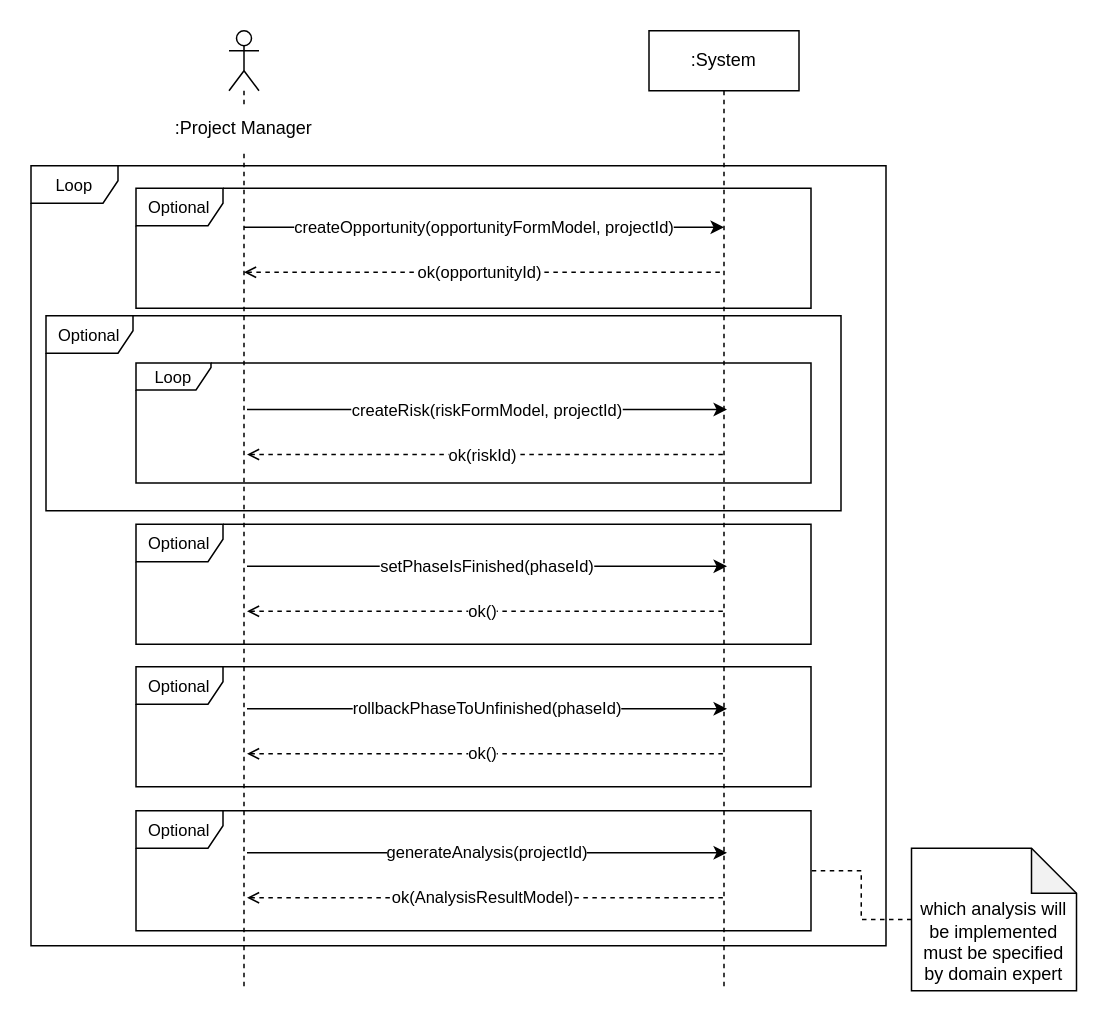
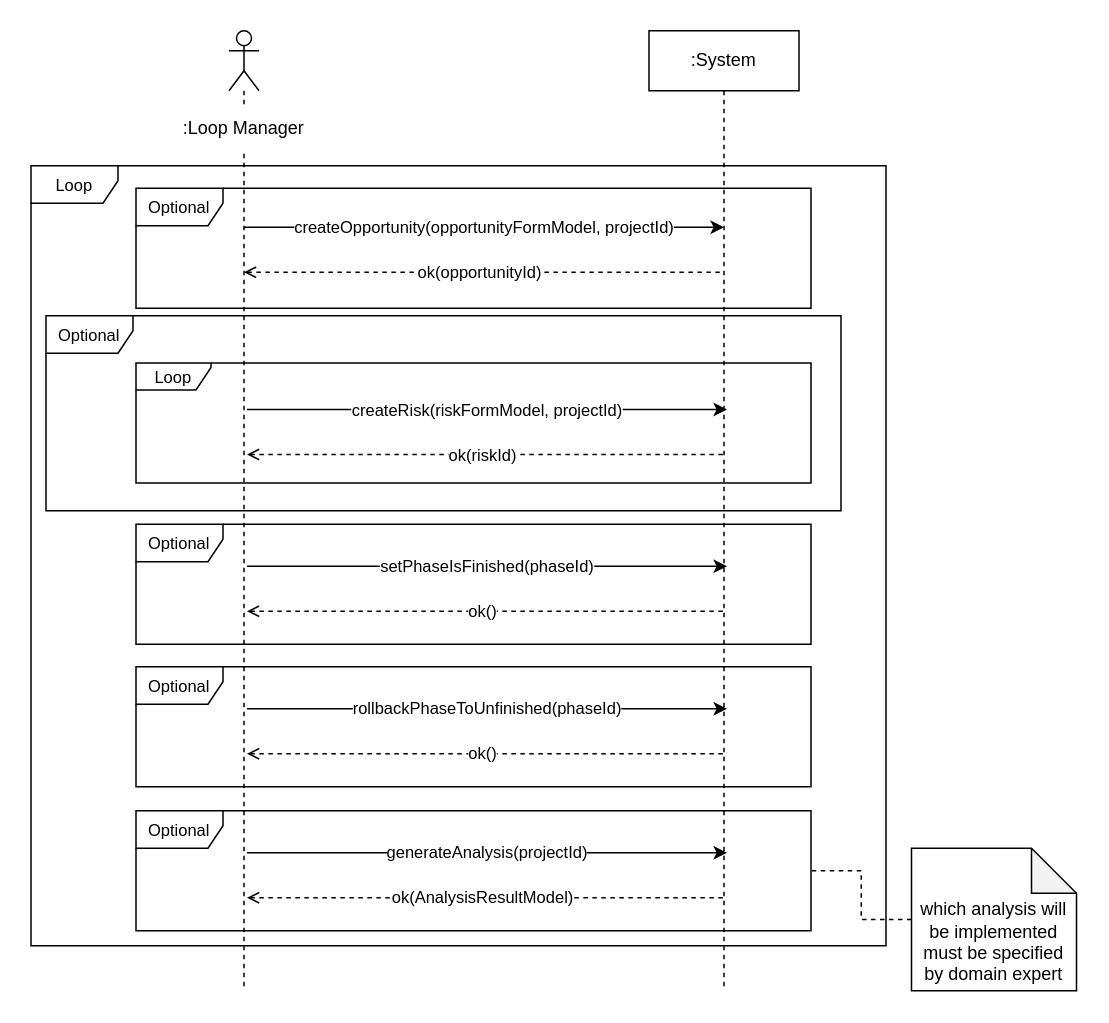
node ":Project Manager": label ":Project Manager" -> ":Loop Manager"
